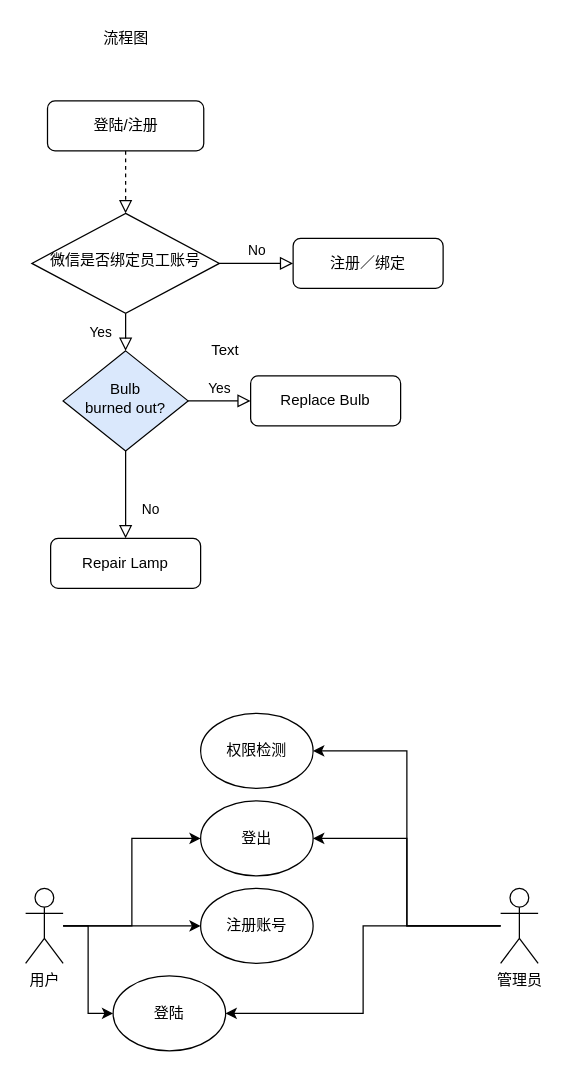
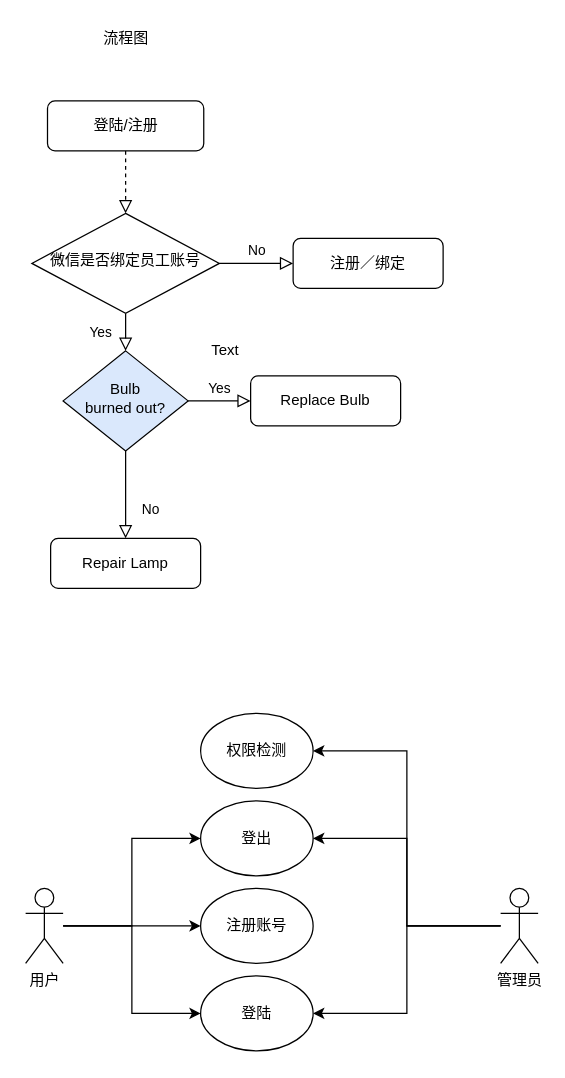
node "登陆": moved (169, 1013) -> (257, 1013)
